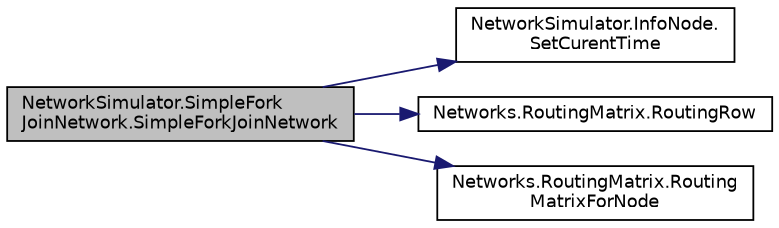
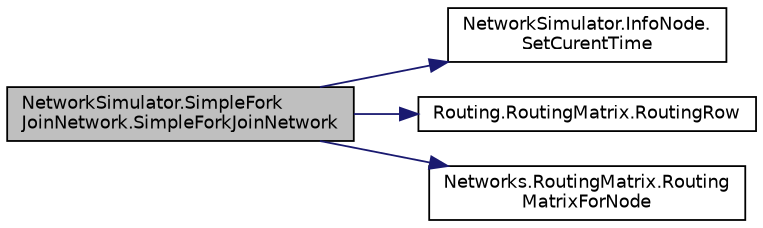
node "Networks.RoutingMatrix.RoutingRow": label "Networks.RoutingMatrix.RoutingRow" -> "Routing.RoutingMatrix.RoutingRow"
